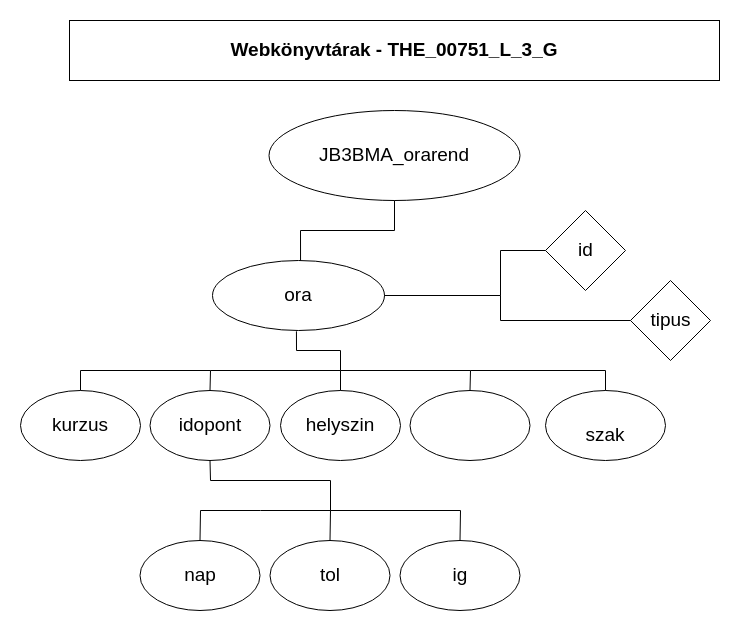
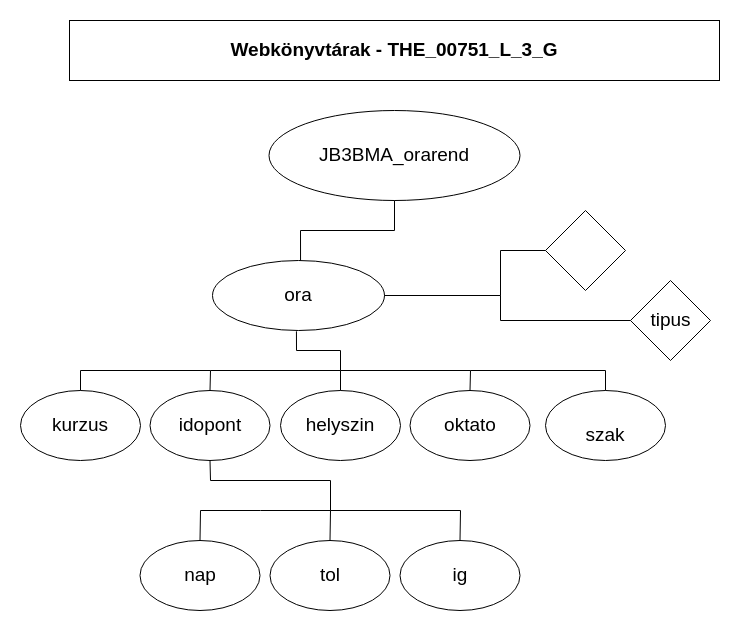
node "id": removed
node "oktato": added
